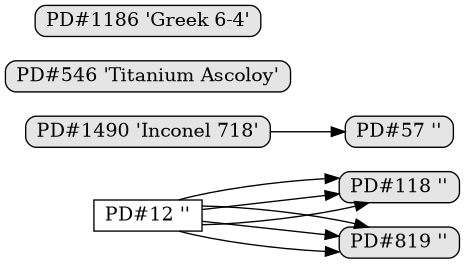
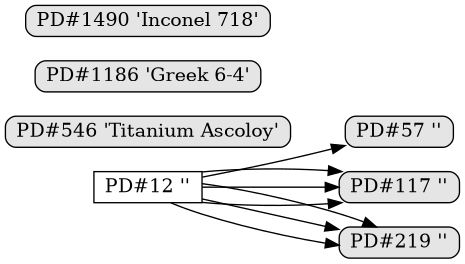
edge "PD#1490 'Inconel 718'" -> "PD#57 ''": now "PD#12 ''" -> "PD#57 ''"
node "PD#118 ''": label "PD#118 ''" -> "PD#117 ''"
node "PD#819 ''": label "PD#819 ''" -> "PD#219 ''"
